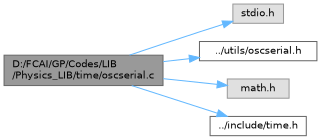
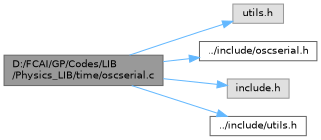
node "stdio.h": label "stdio.h" -> "utils.h"
node "../utils/oscserial.h": label "../utils/oscserial.h" -> "../include/oscserial.h"
node "math.h": label "math.h" -> "include.h"
node "../include/time.h": label "../include/time.h" -> "../include/utils.h"
